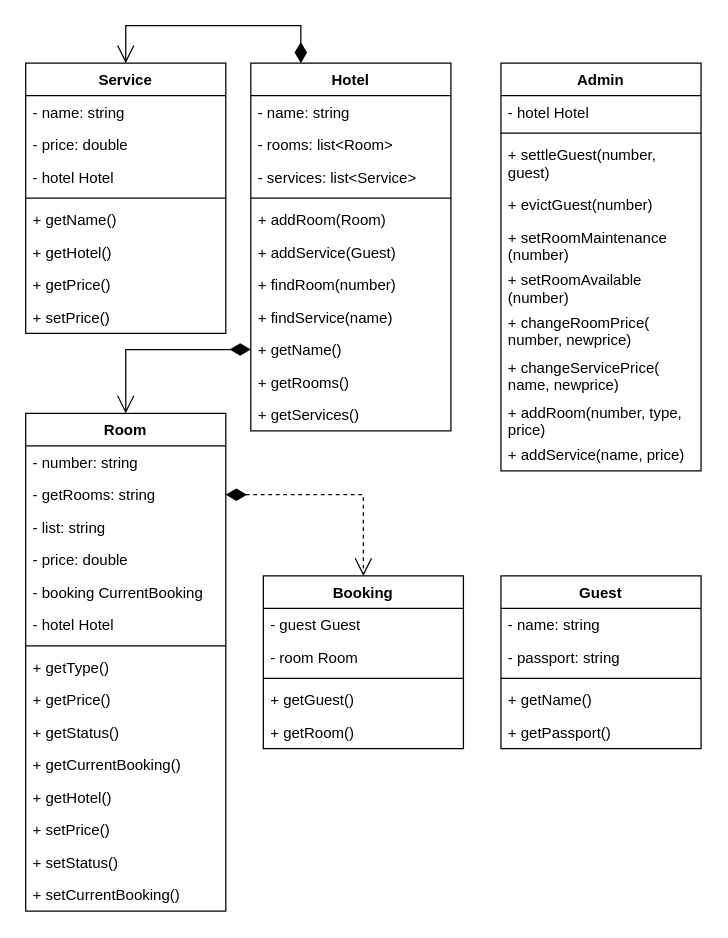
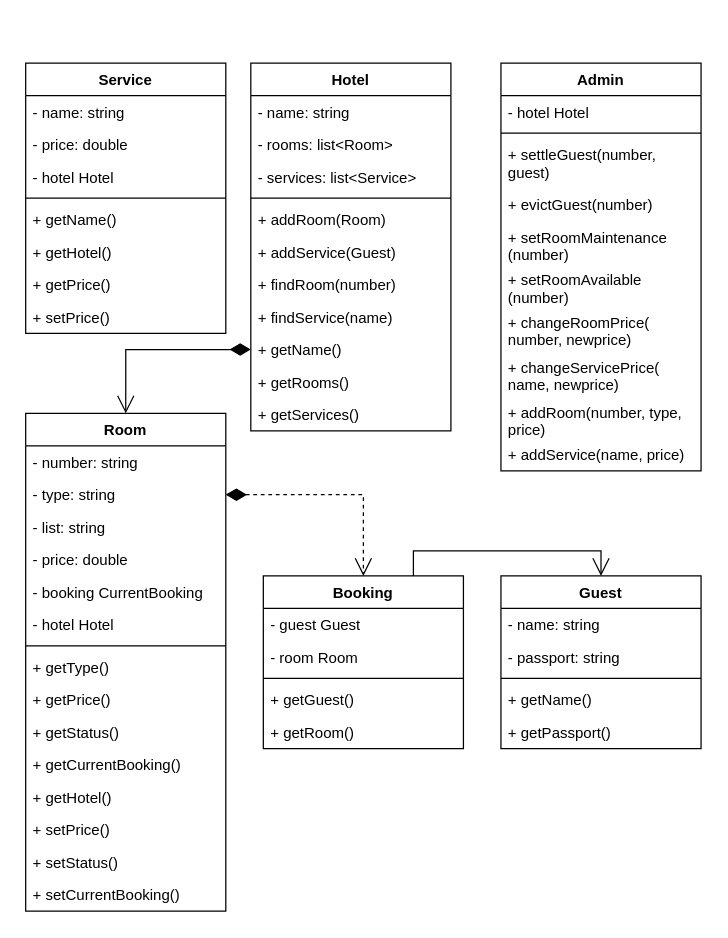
edge "Service" -- "Hotel": removed
node "- getRooms: string": label "- getRooms: string" -> "- type: string"
edge "Booking" -> "Guest": added
